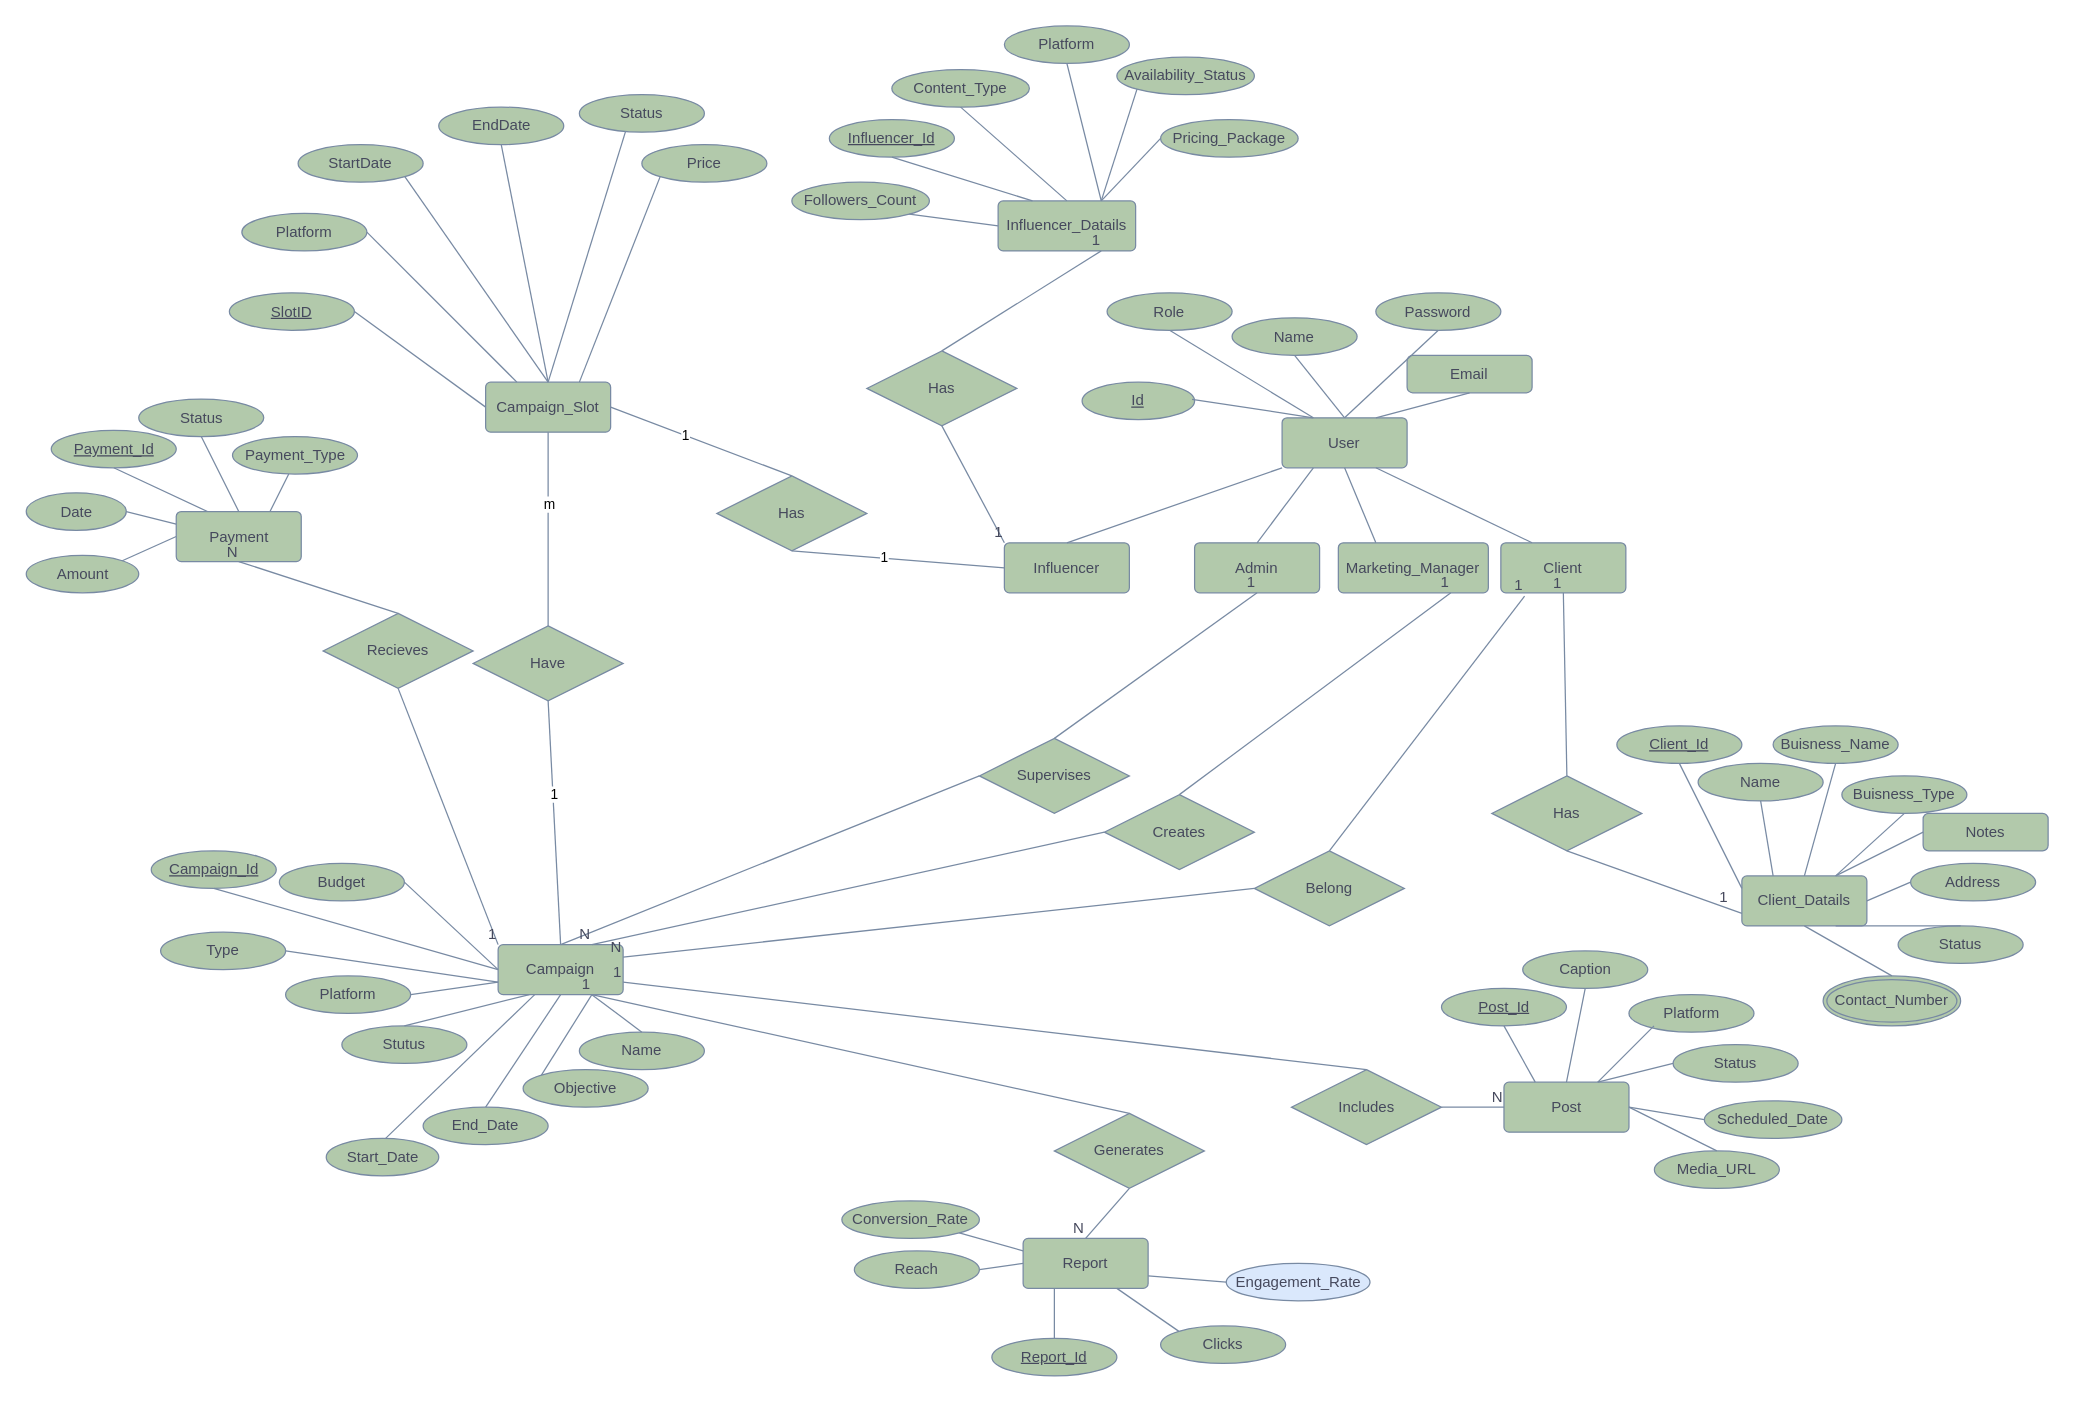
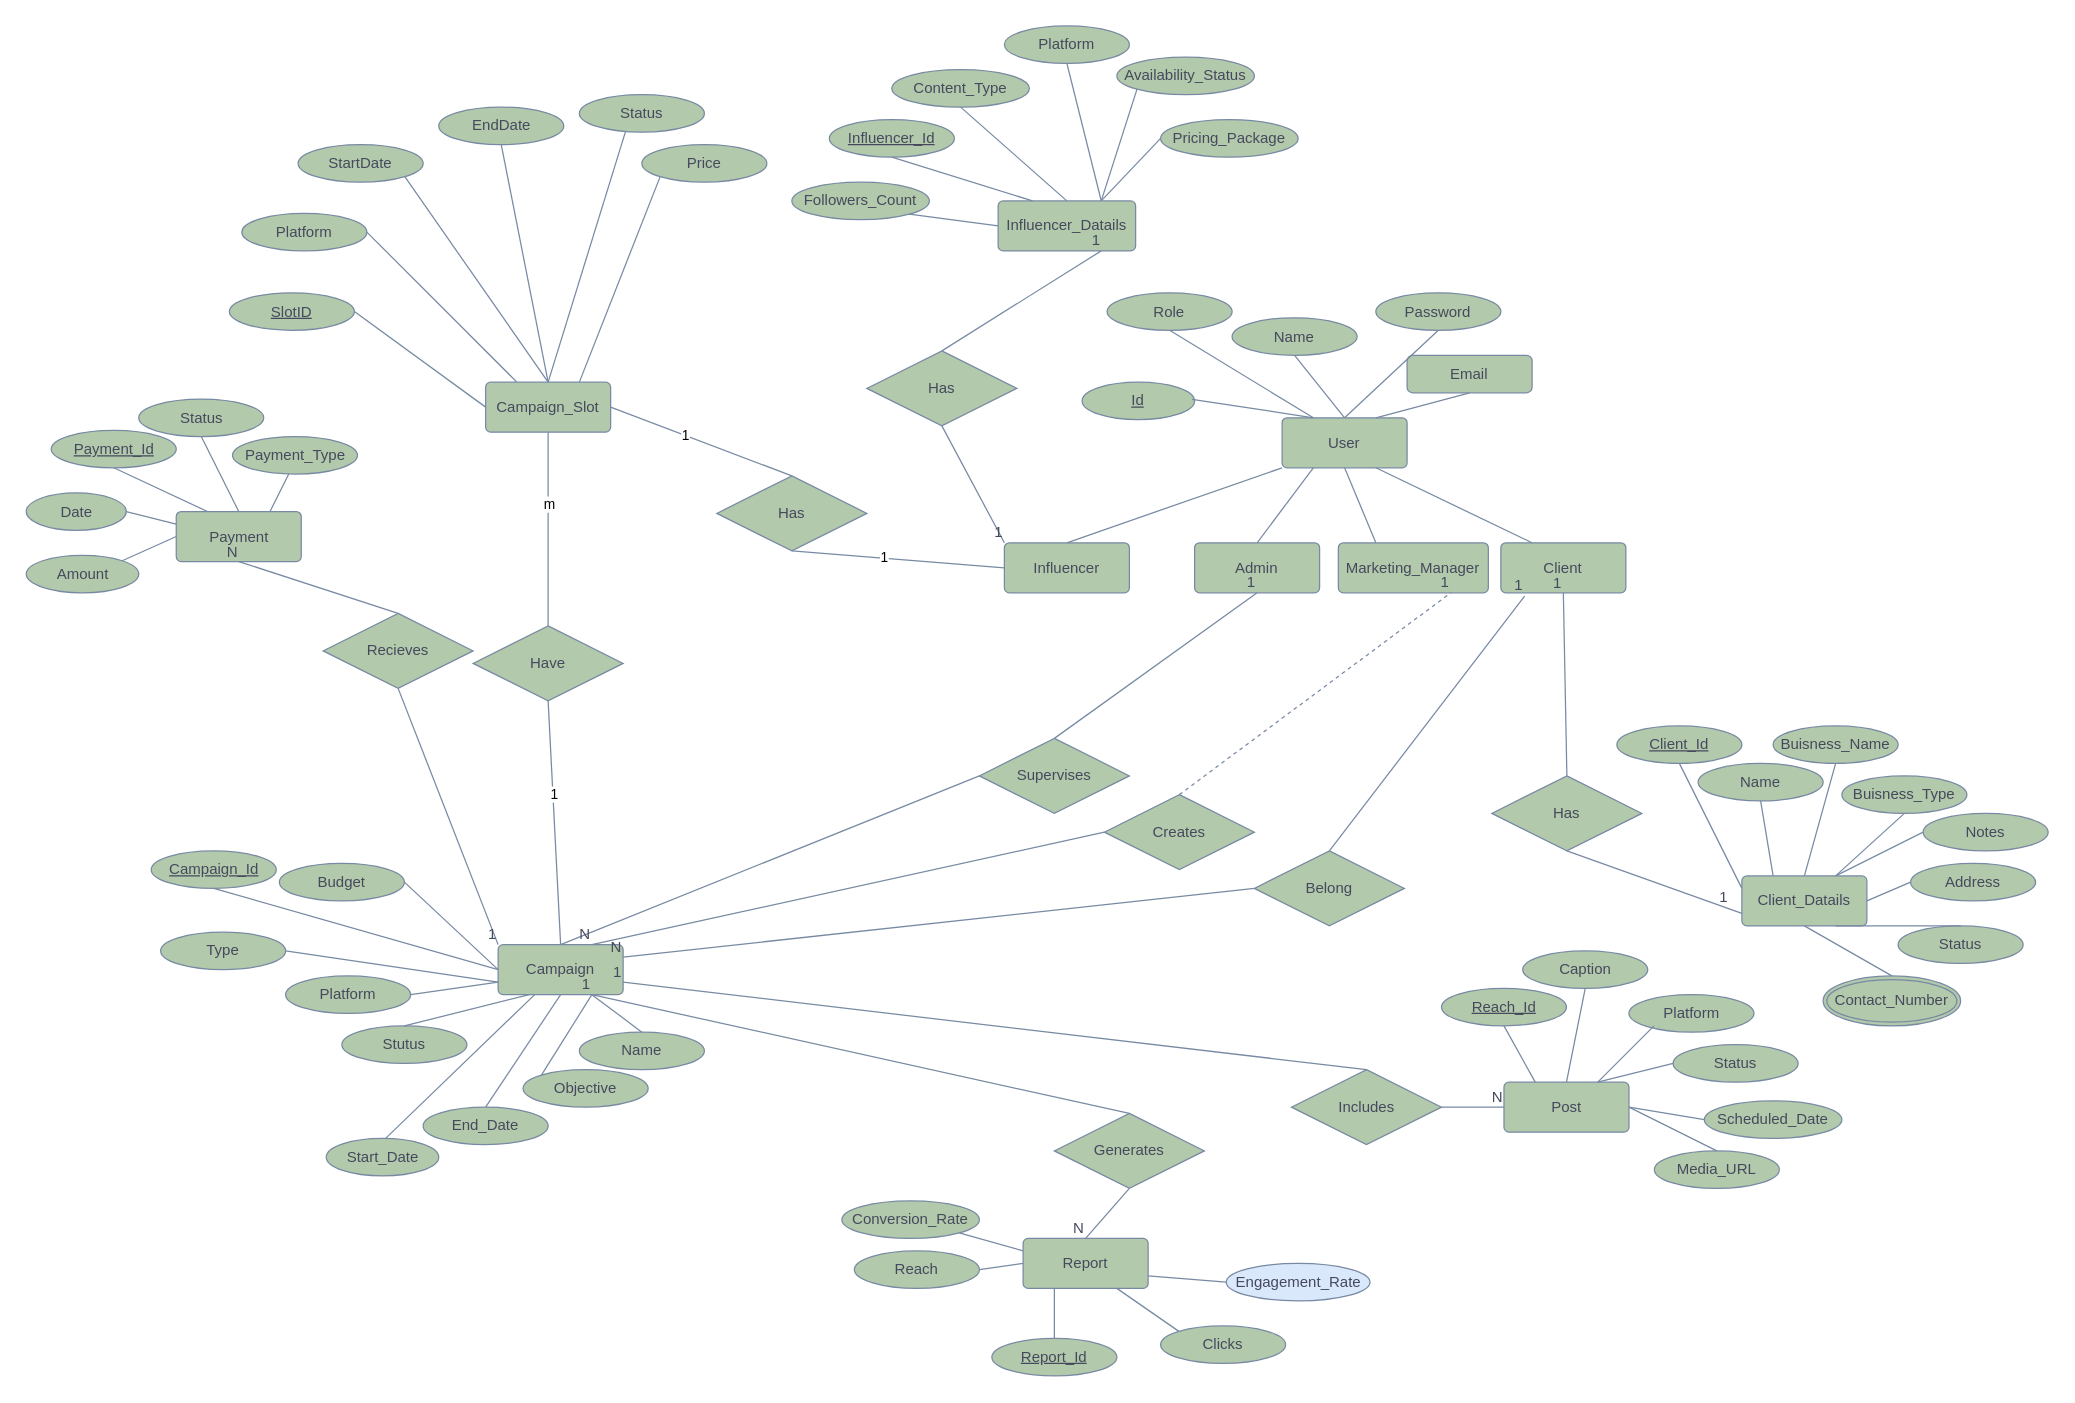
edge "Marketing_Manager" -- "Creates": style solid -> dashed
node "Notes": shape rounded rectangle -> ellipse
node "Post_Id": label "Post_Id" -> "Reach_Id"
